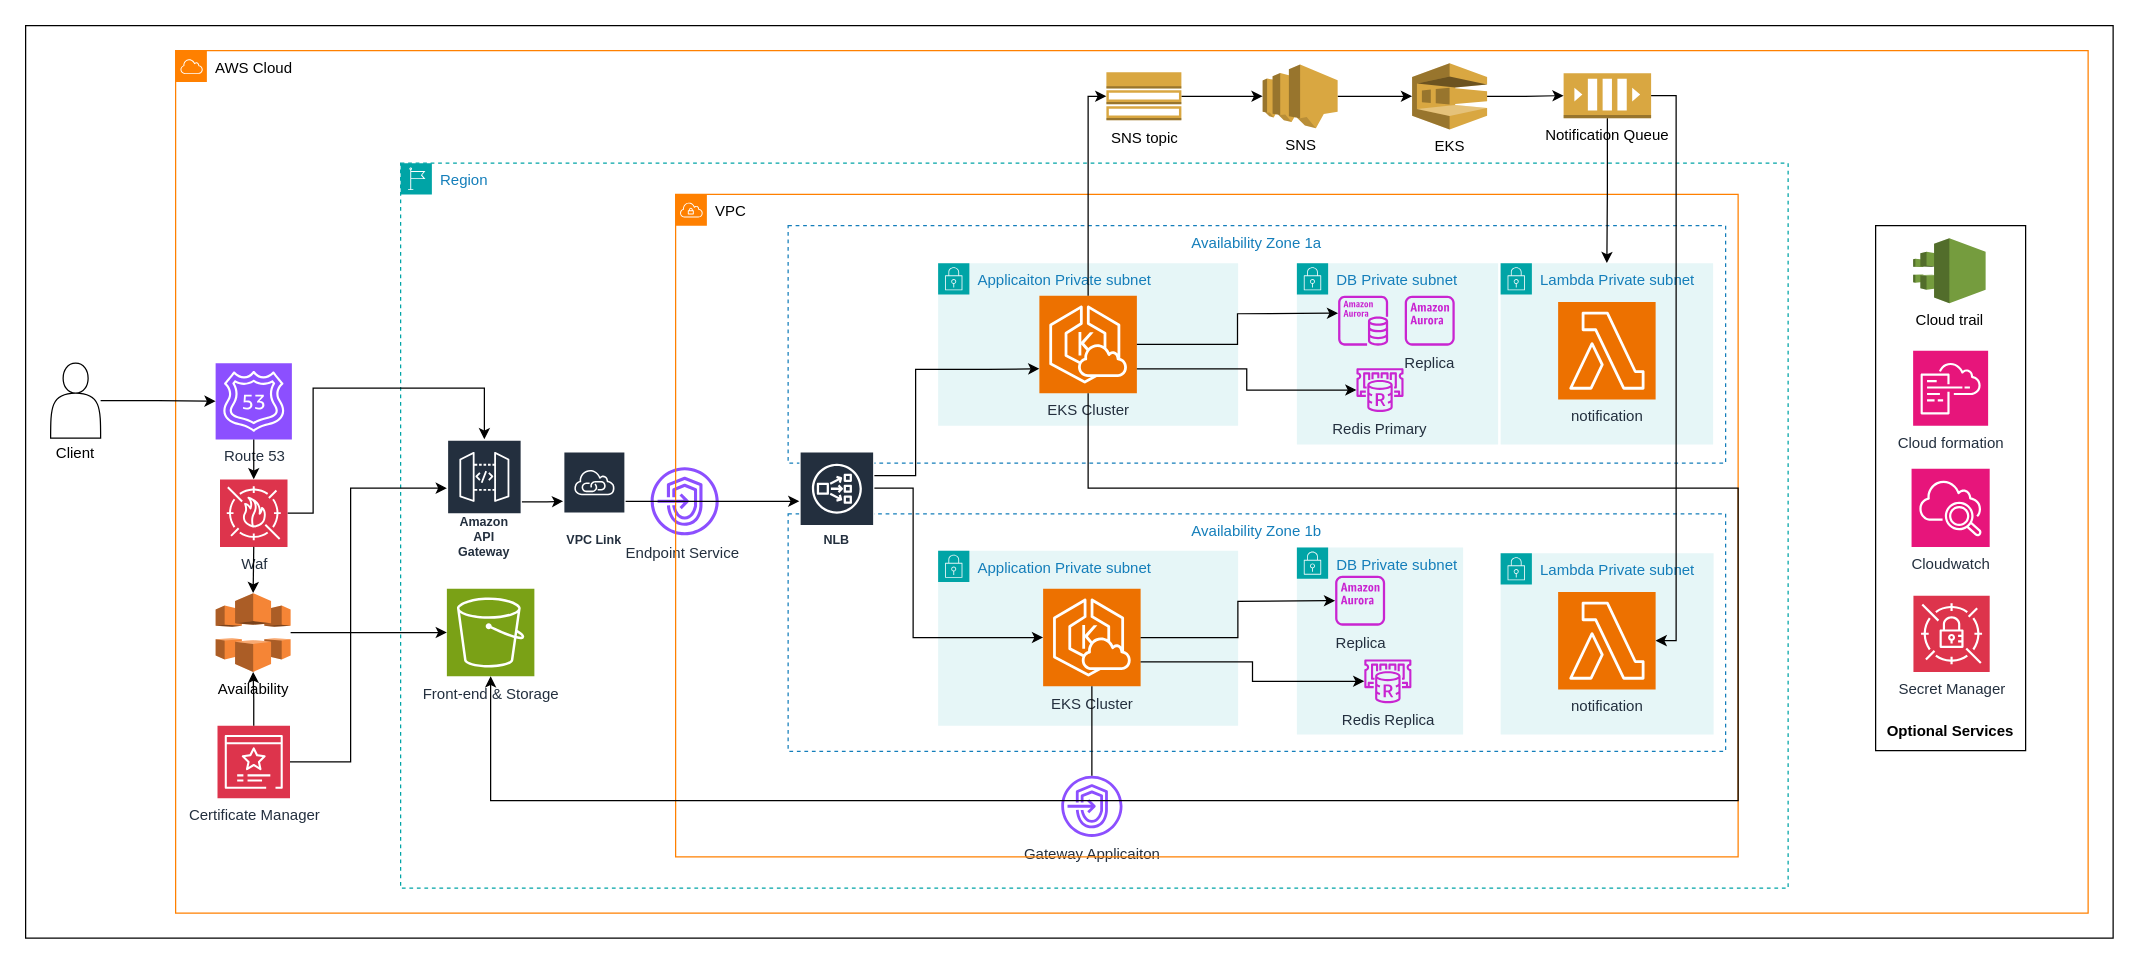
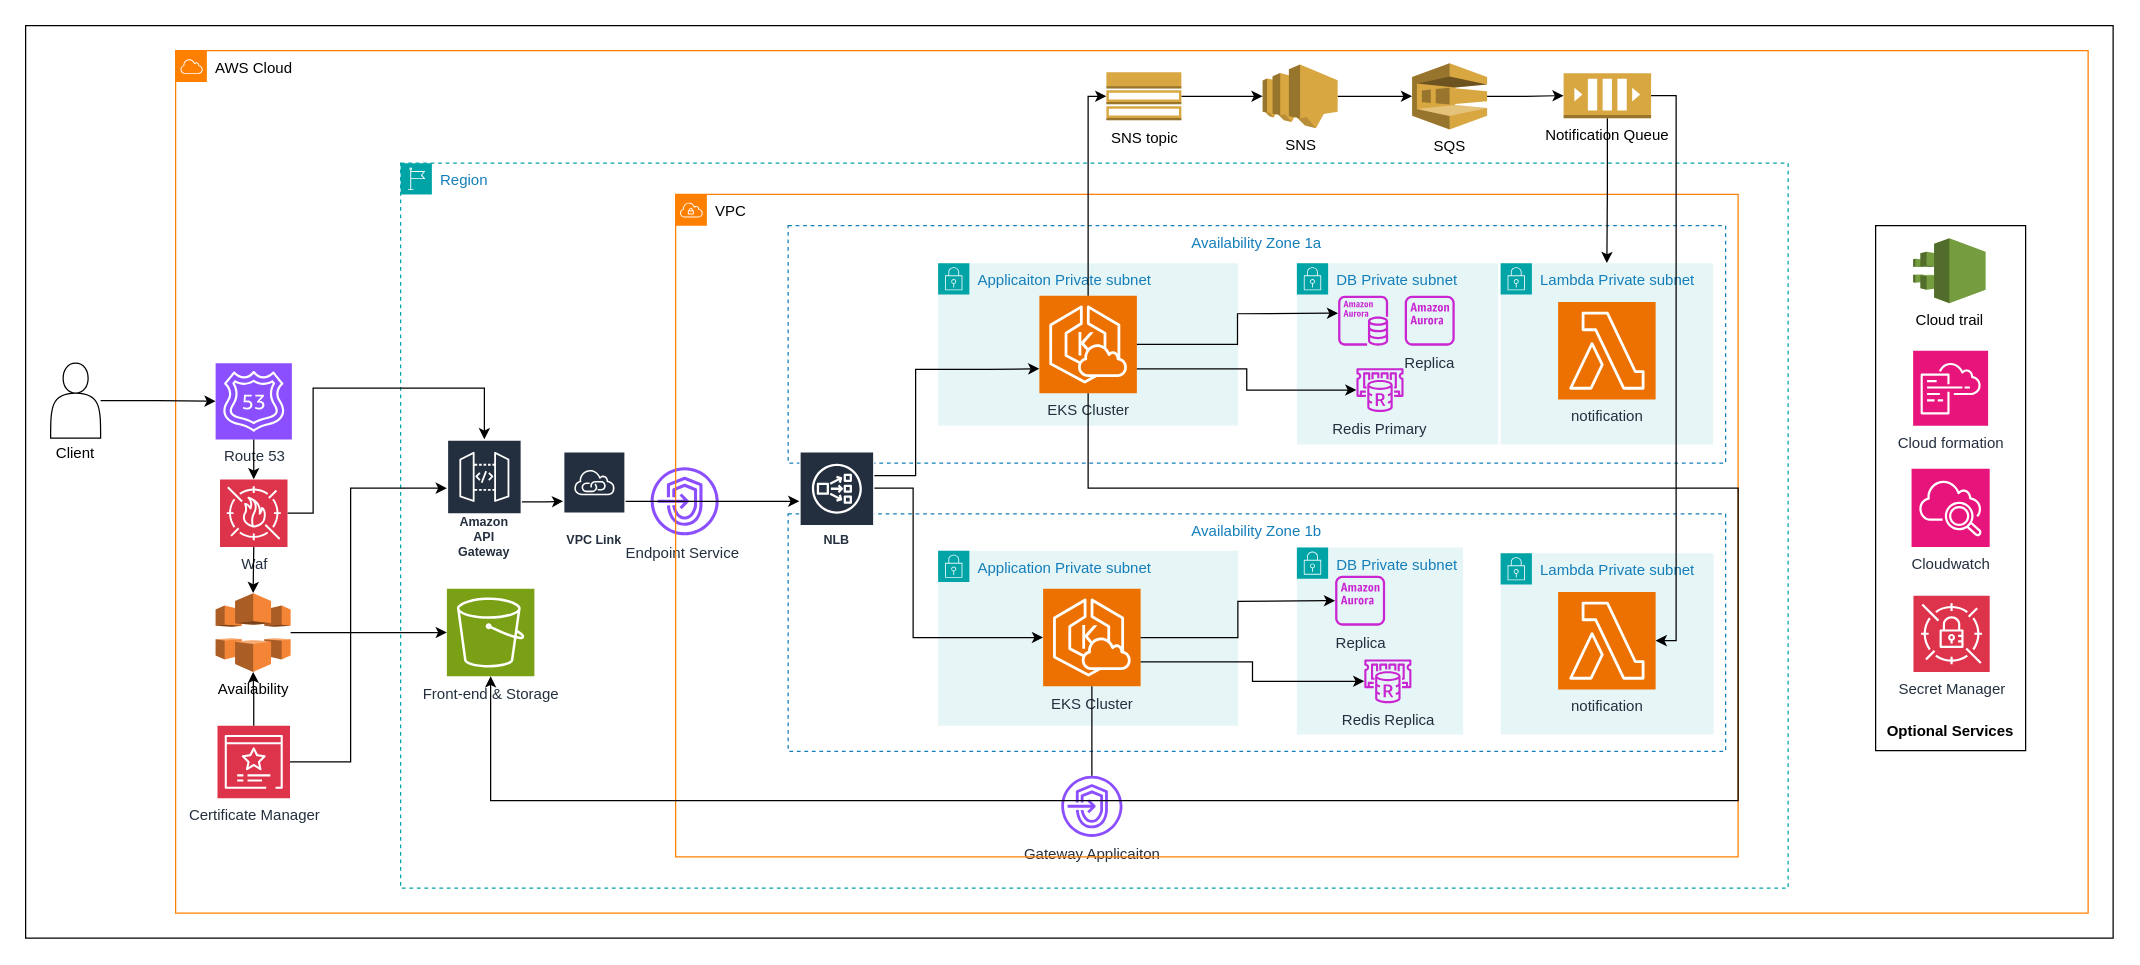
node "EKS": label "EKS" -> "SQS"
